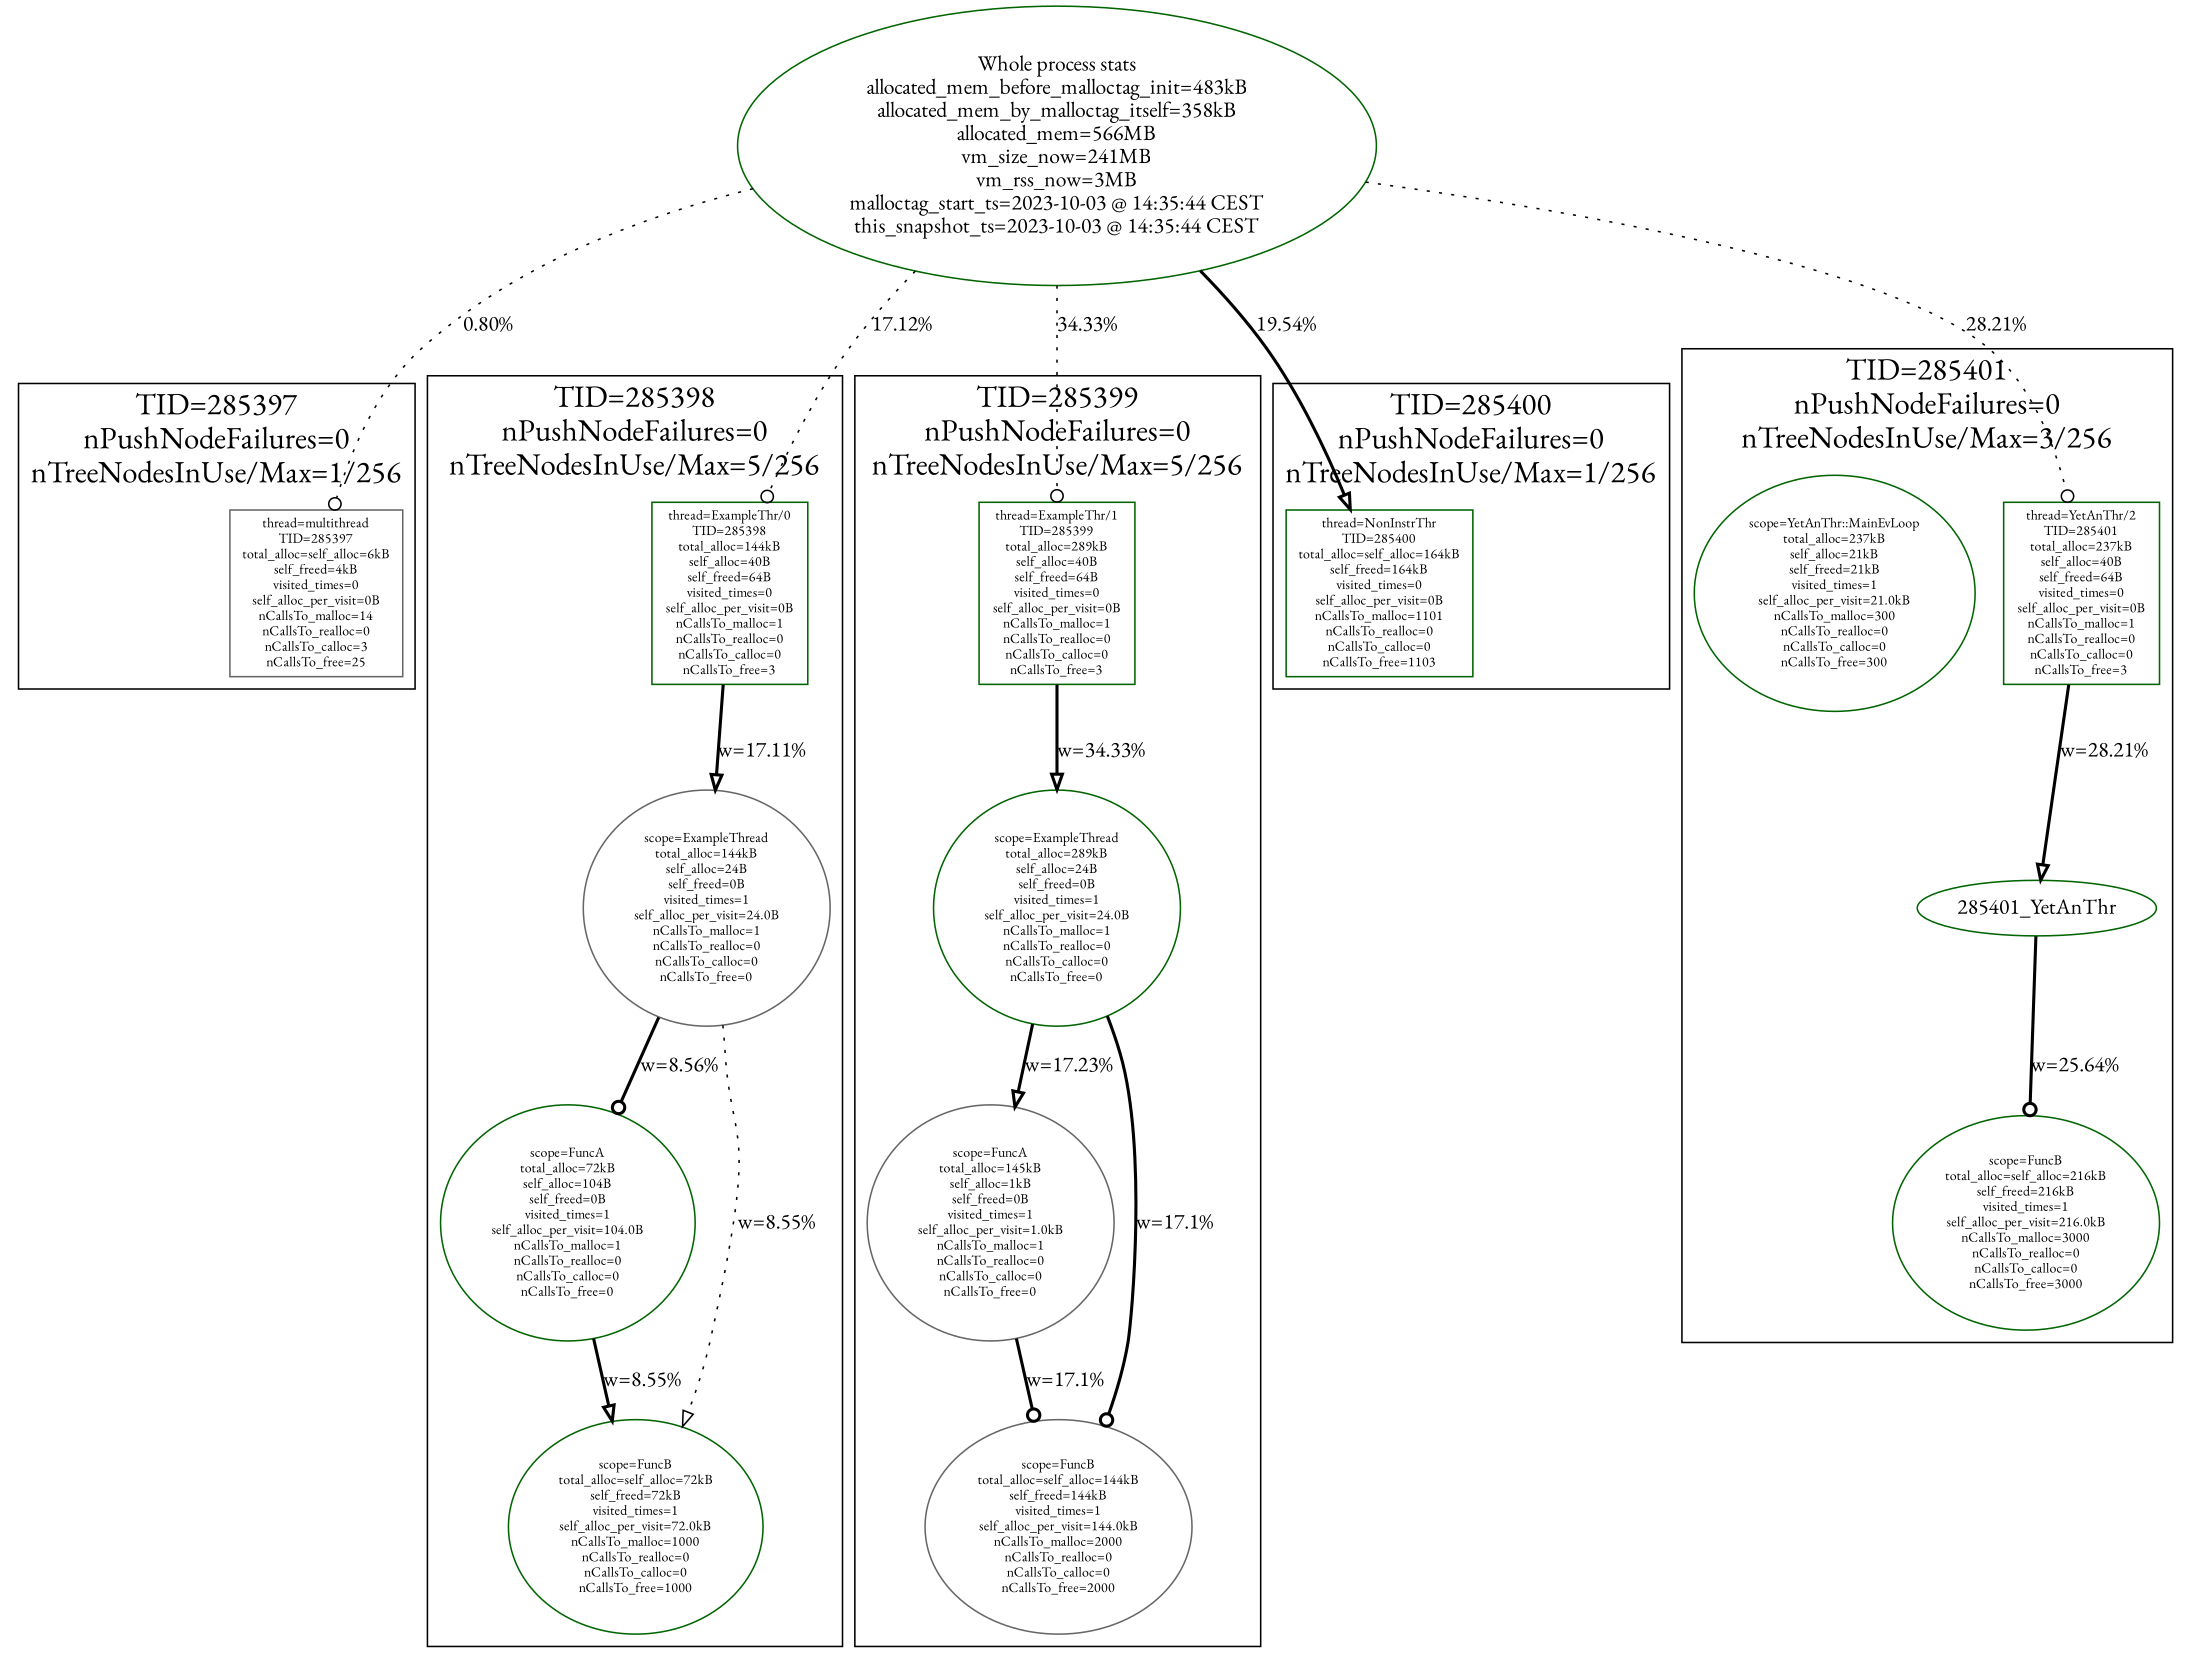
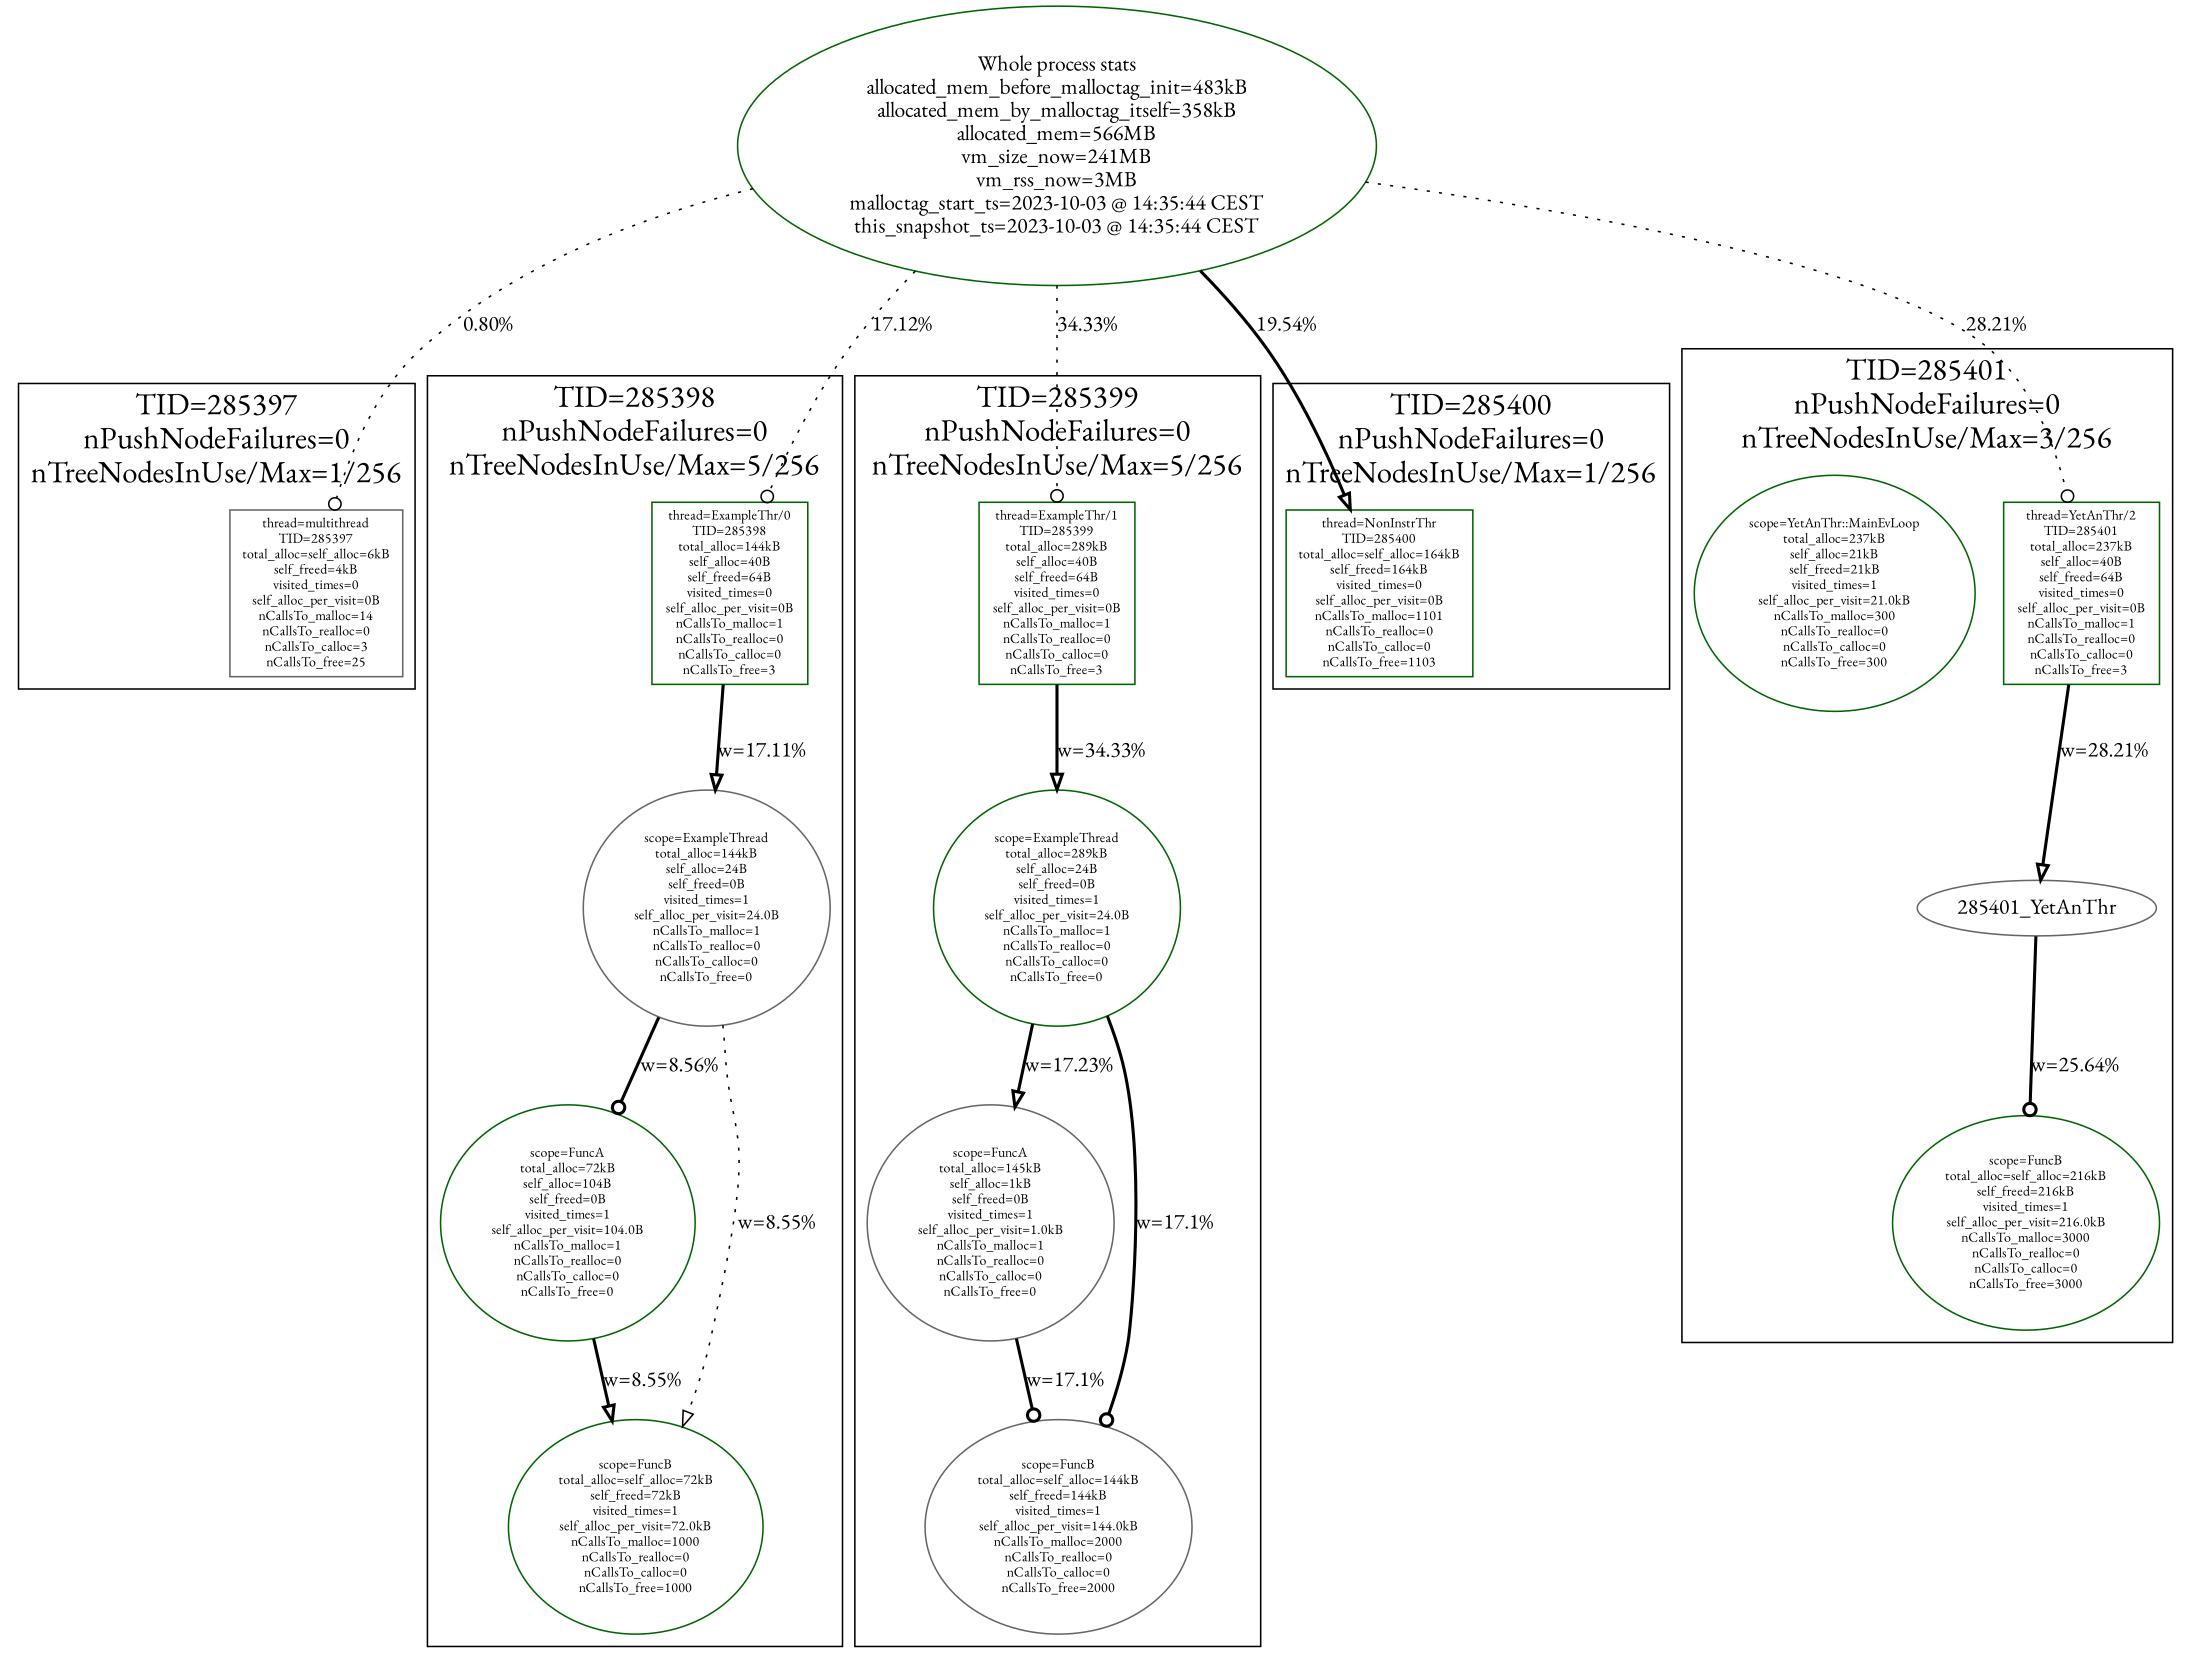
node "285401_YetAnThr": color darkgreen -> gray40
